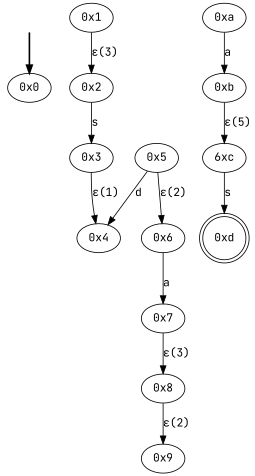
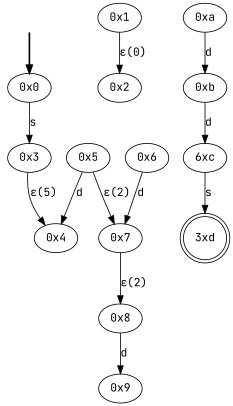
edge "0x1" -> "0x2": label "ε(3)" -> "ε(0)"
edge "0xa" -> "0xb": label "a" -> "d"
edge "0x2" -> "0x3": now "0x0" -> "0x3"
edge "0xb" -> "6xc": label "ε(5)" -> "d"
edge "0x3" -> "0x4": label "ε(1)" -> "ε(5)"
edge "0x5" -> "0x6": now "0x5" -> "0x7"
node "0xd": label "0xd" -> "3xd"
edge "0x6" -> "0x7": label "a" -> "d"
edge "0x7" -> "0x8": label "ε(3)" -> "ε(2)"
edge "0x8" -> "0x9": label "ε(2)" -> "d"
